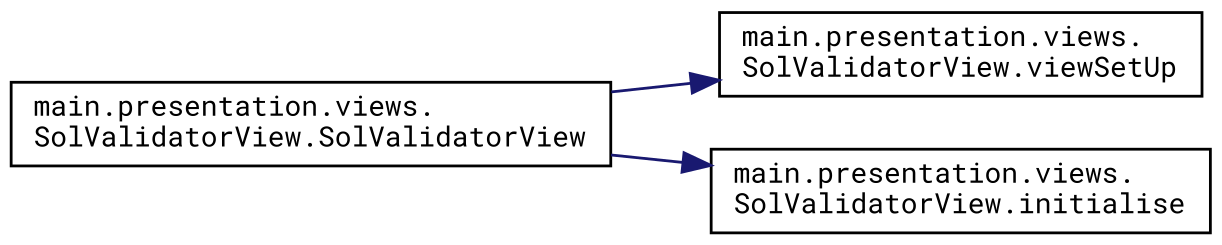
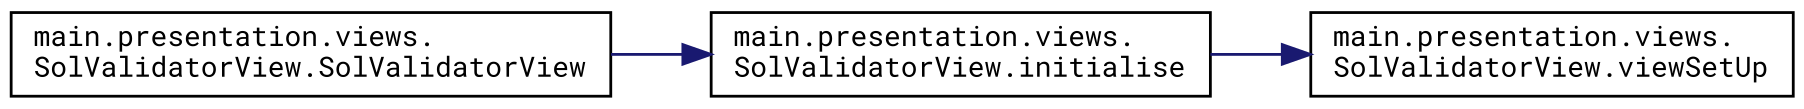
edge "main.presentation.views. SolValidatorView.SolValidatorView" -> "main.presentation.views. SolValidatorView.viewSetUp": now "main.presentation.views. SolValidatorView.initialise" -> "main.presentation.views. SolValidatorView.viewSetUp"
